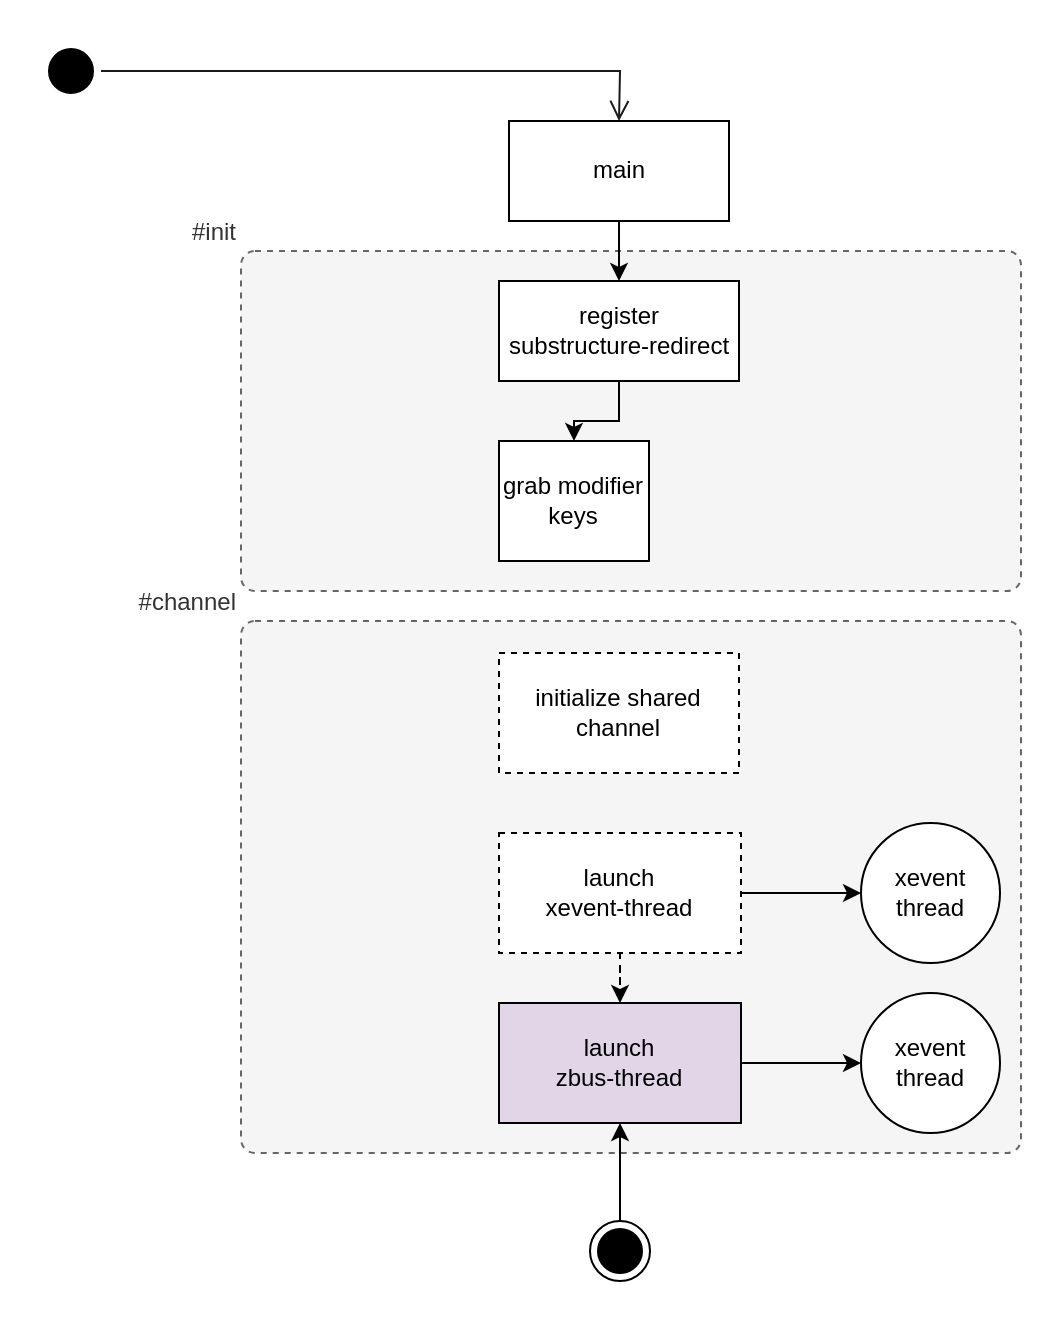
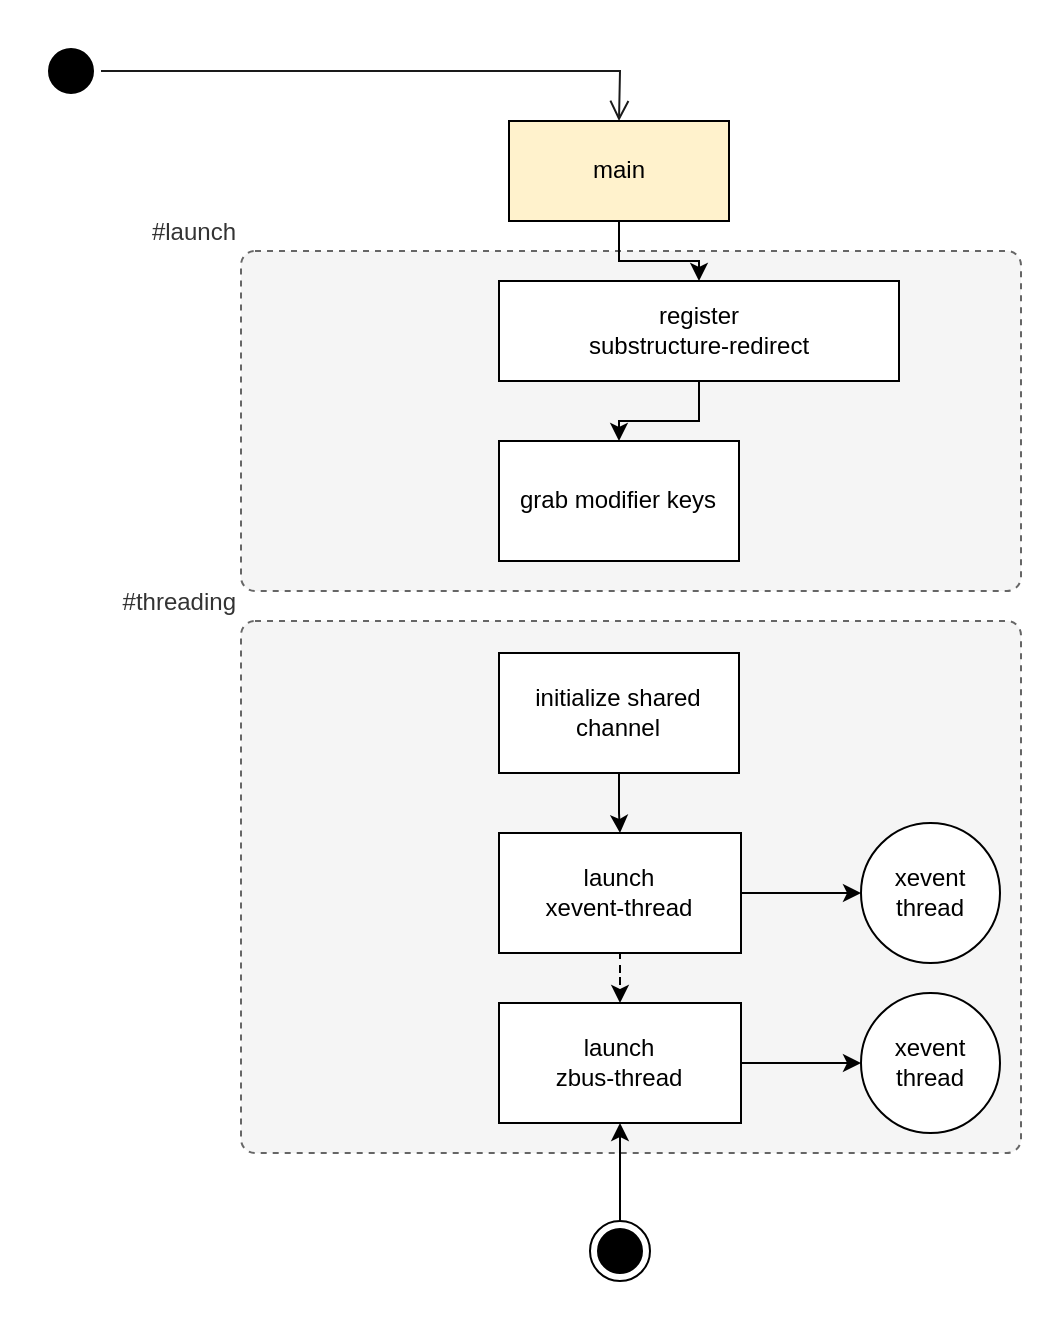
node "main": fillcolor #ffffff -> #fff2cc
node "#init": label "#init" -> "#launch"
node "register substructure-redirect": size 240x100 -> 400x100
node "grab modifier keys": size 150x120 -> 240x120
node "#channel": label "#channel" -> "#threading"
node "initialize shared channel": style dashed -> solid
edge "initialize shared channel" -> "launch xevent-thread": added
node "launch xevent-thread": style dashed -> solid
node "launch zbus-thread": fillcolor #e1d5e7 -> #ffffff
